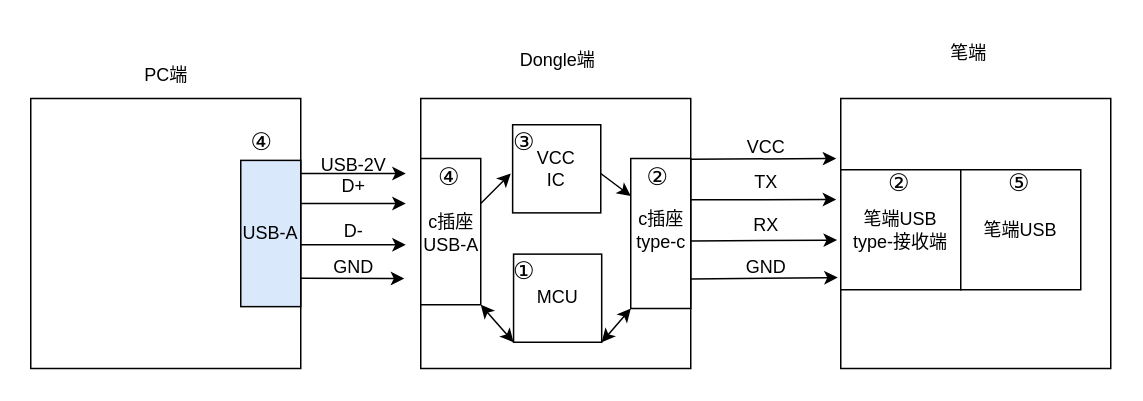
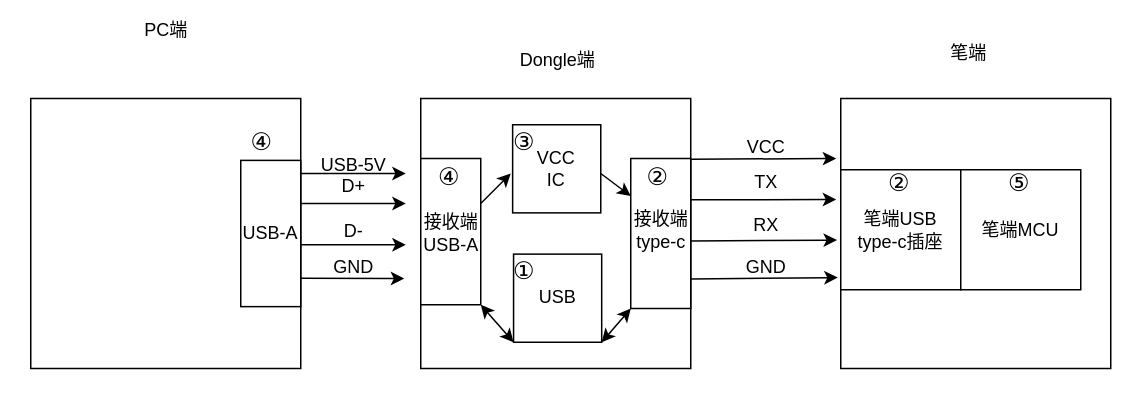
node "PC端": moved (166, 76) -> (166, 31)
node "USB-2V": label "USB-2V" -> "USB-5V"
node "c插座 type-c": label "c插座 type-c" -> "接收端 type-c"
node "笔端USB type-接收端": label "笔端USB type-接收端" -> "笔端USB type-c插座"
node "笔端USB": label "笔端USB" -> "笔端MCU"
node "USB-A": fillcolor #dae8fc -> #ffffff
node "c插座 USB-A": label "c插座 USB-A" -> "接收端 USB-A"
node "MCU": label "MCU" -> "USB"
